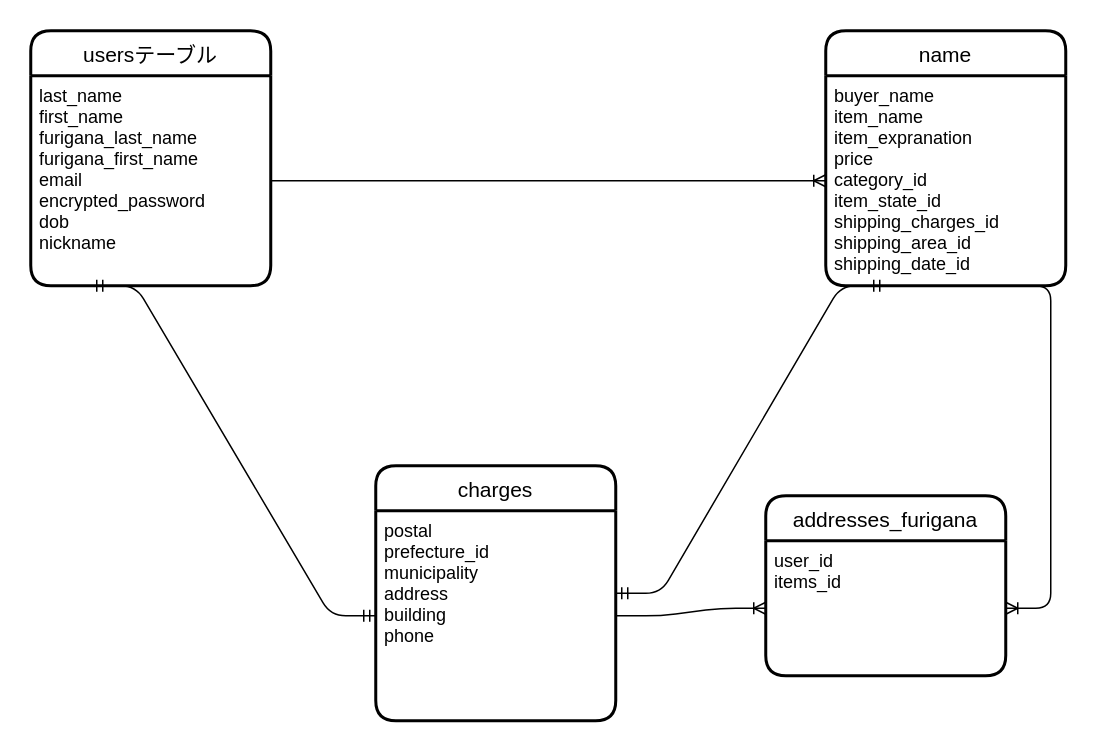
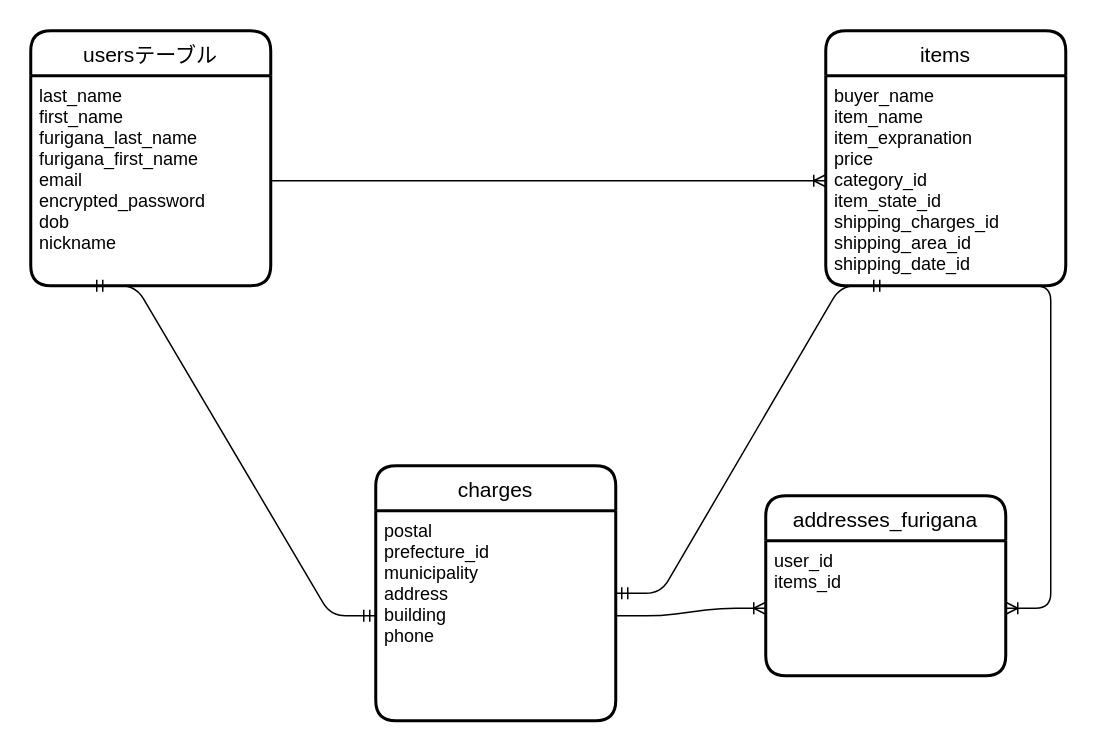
node "name": label "name" -> "items"
